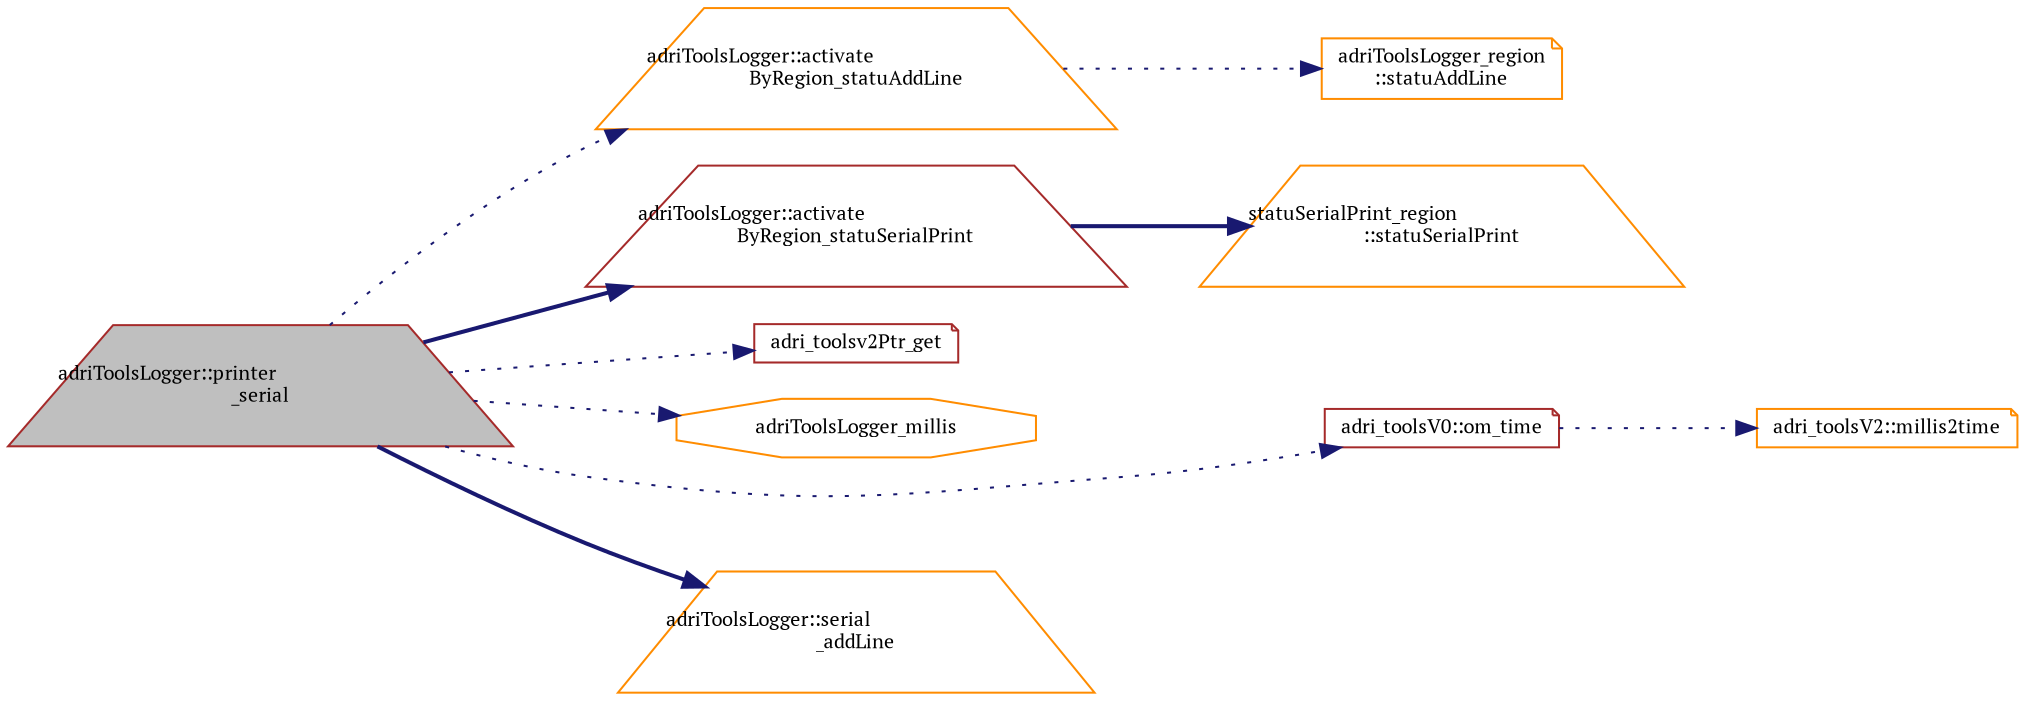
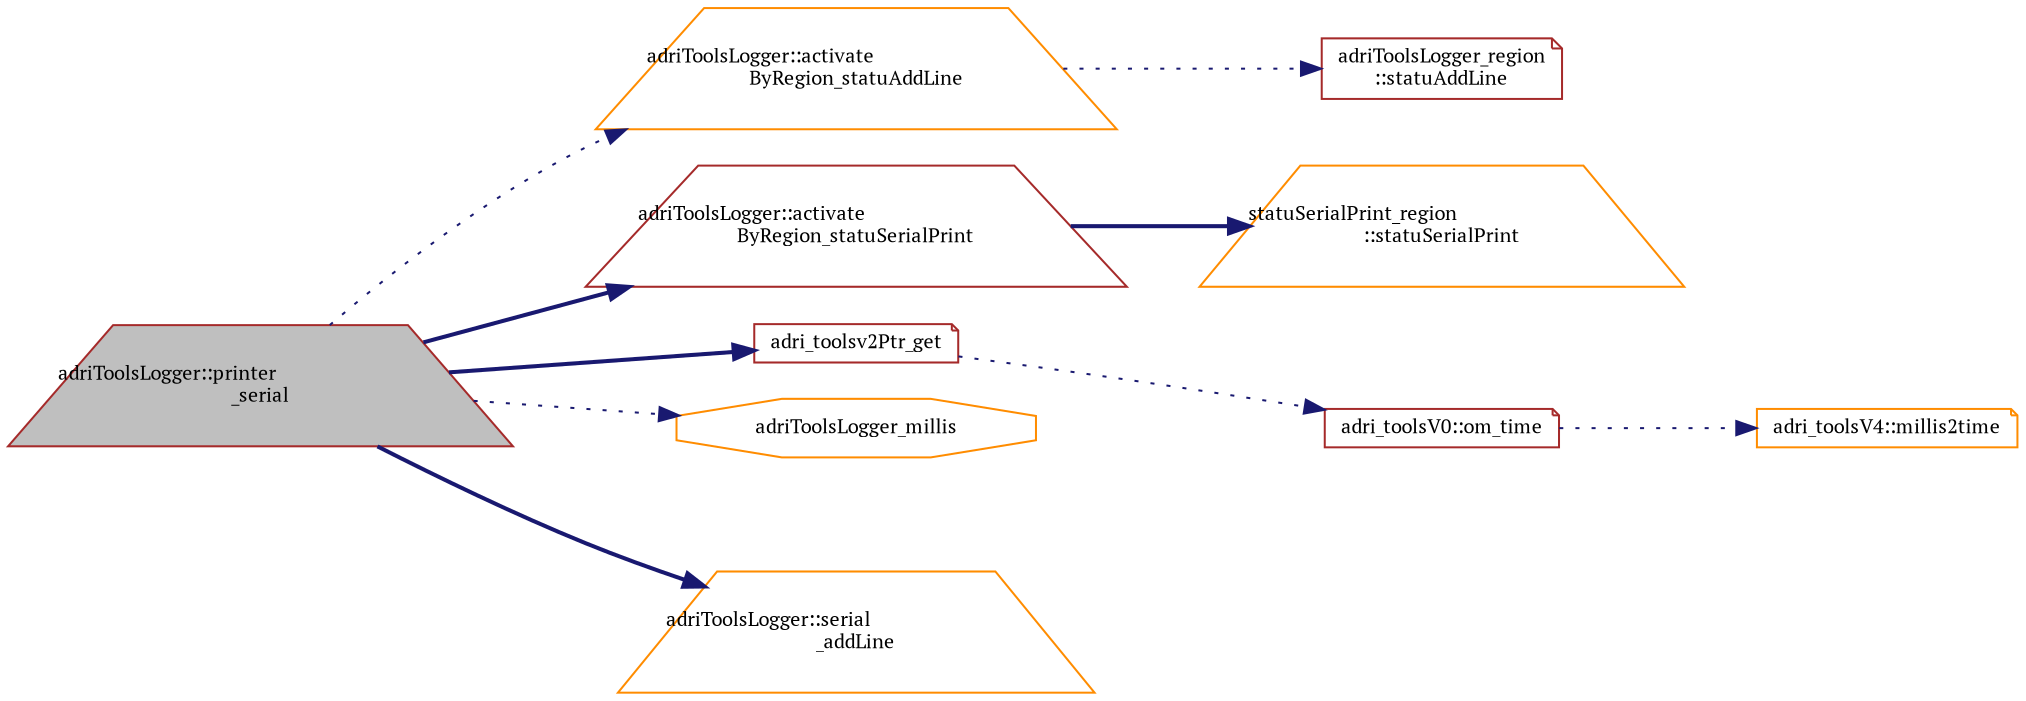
node "adriToolsLogger_region ::statuAddLine": color darkorange -> brown
edge "adriToolsLogger::printer _serial" -> "adri_toolsv2Ptr_get": style dotted -> bold
node "adri_toolsV2::millis2time": label "adri_toolsV2::millis2time" -> "adri_toolsV4::millis2time"
edge "adriToolsLogger::printer _serial" -> "adri_toolsV0::om_time": now "adri_toolsv2Ptr_get" -> "adri_toolsV0::om_time"
